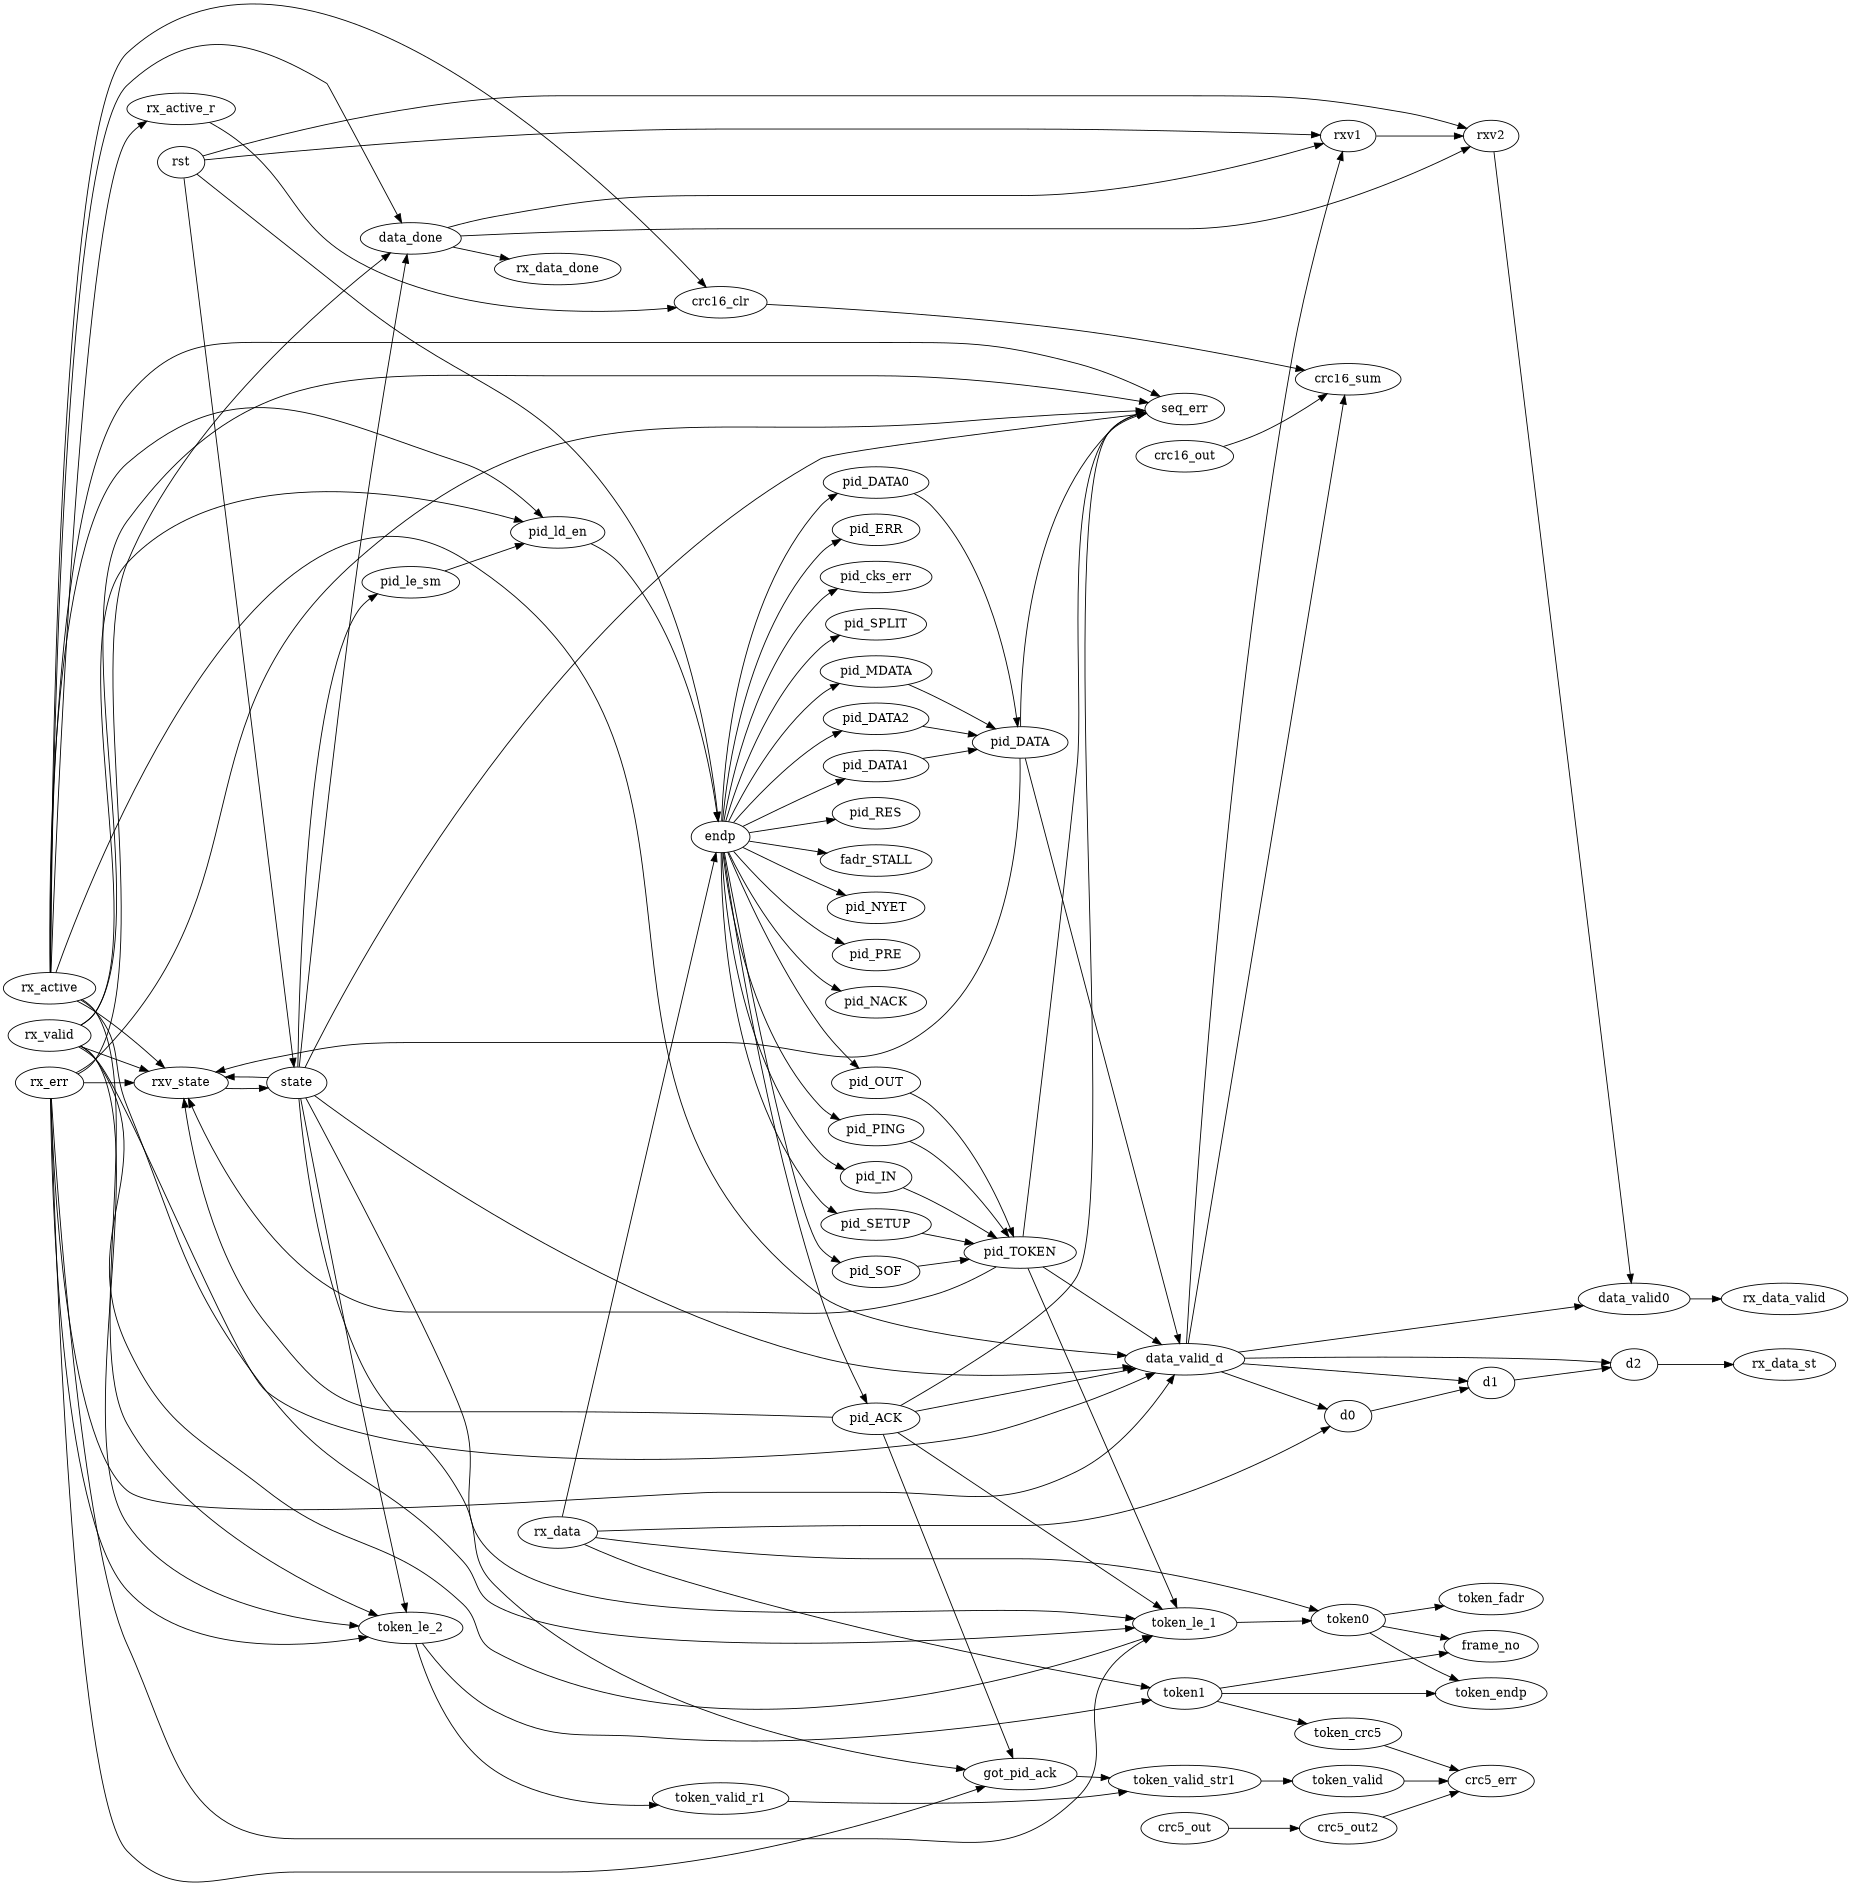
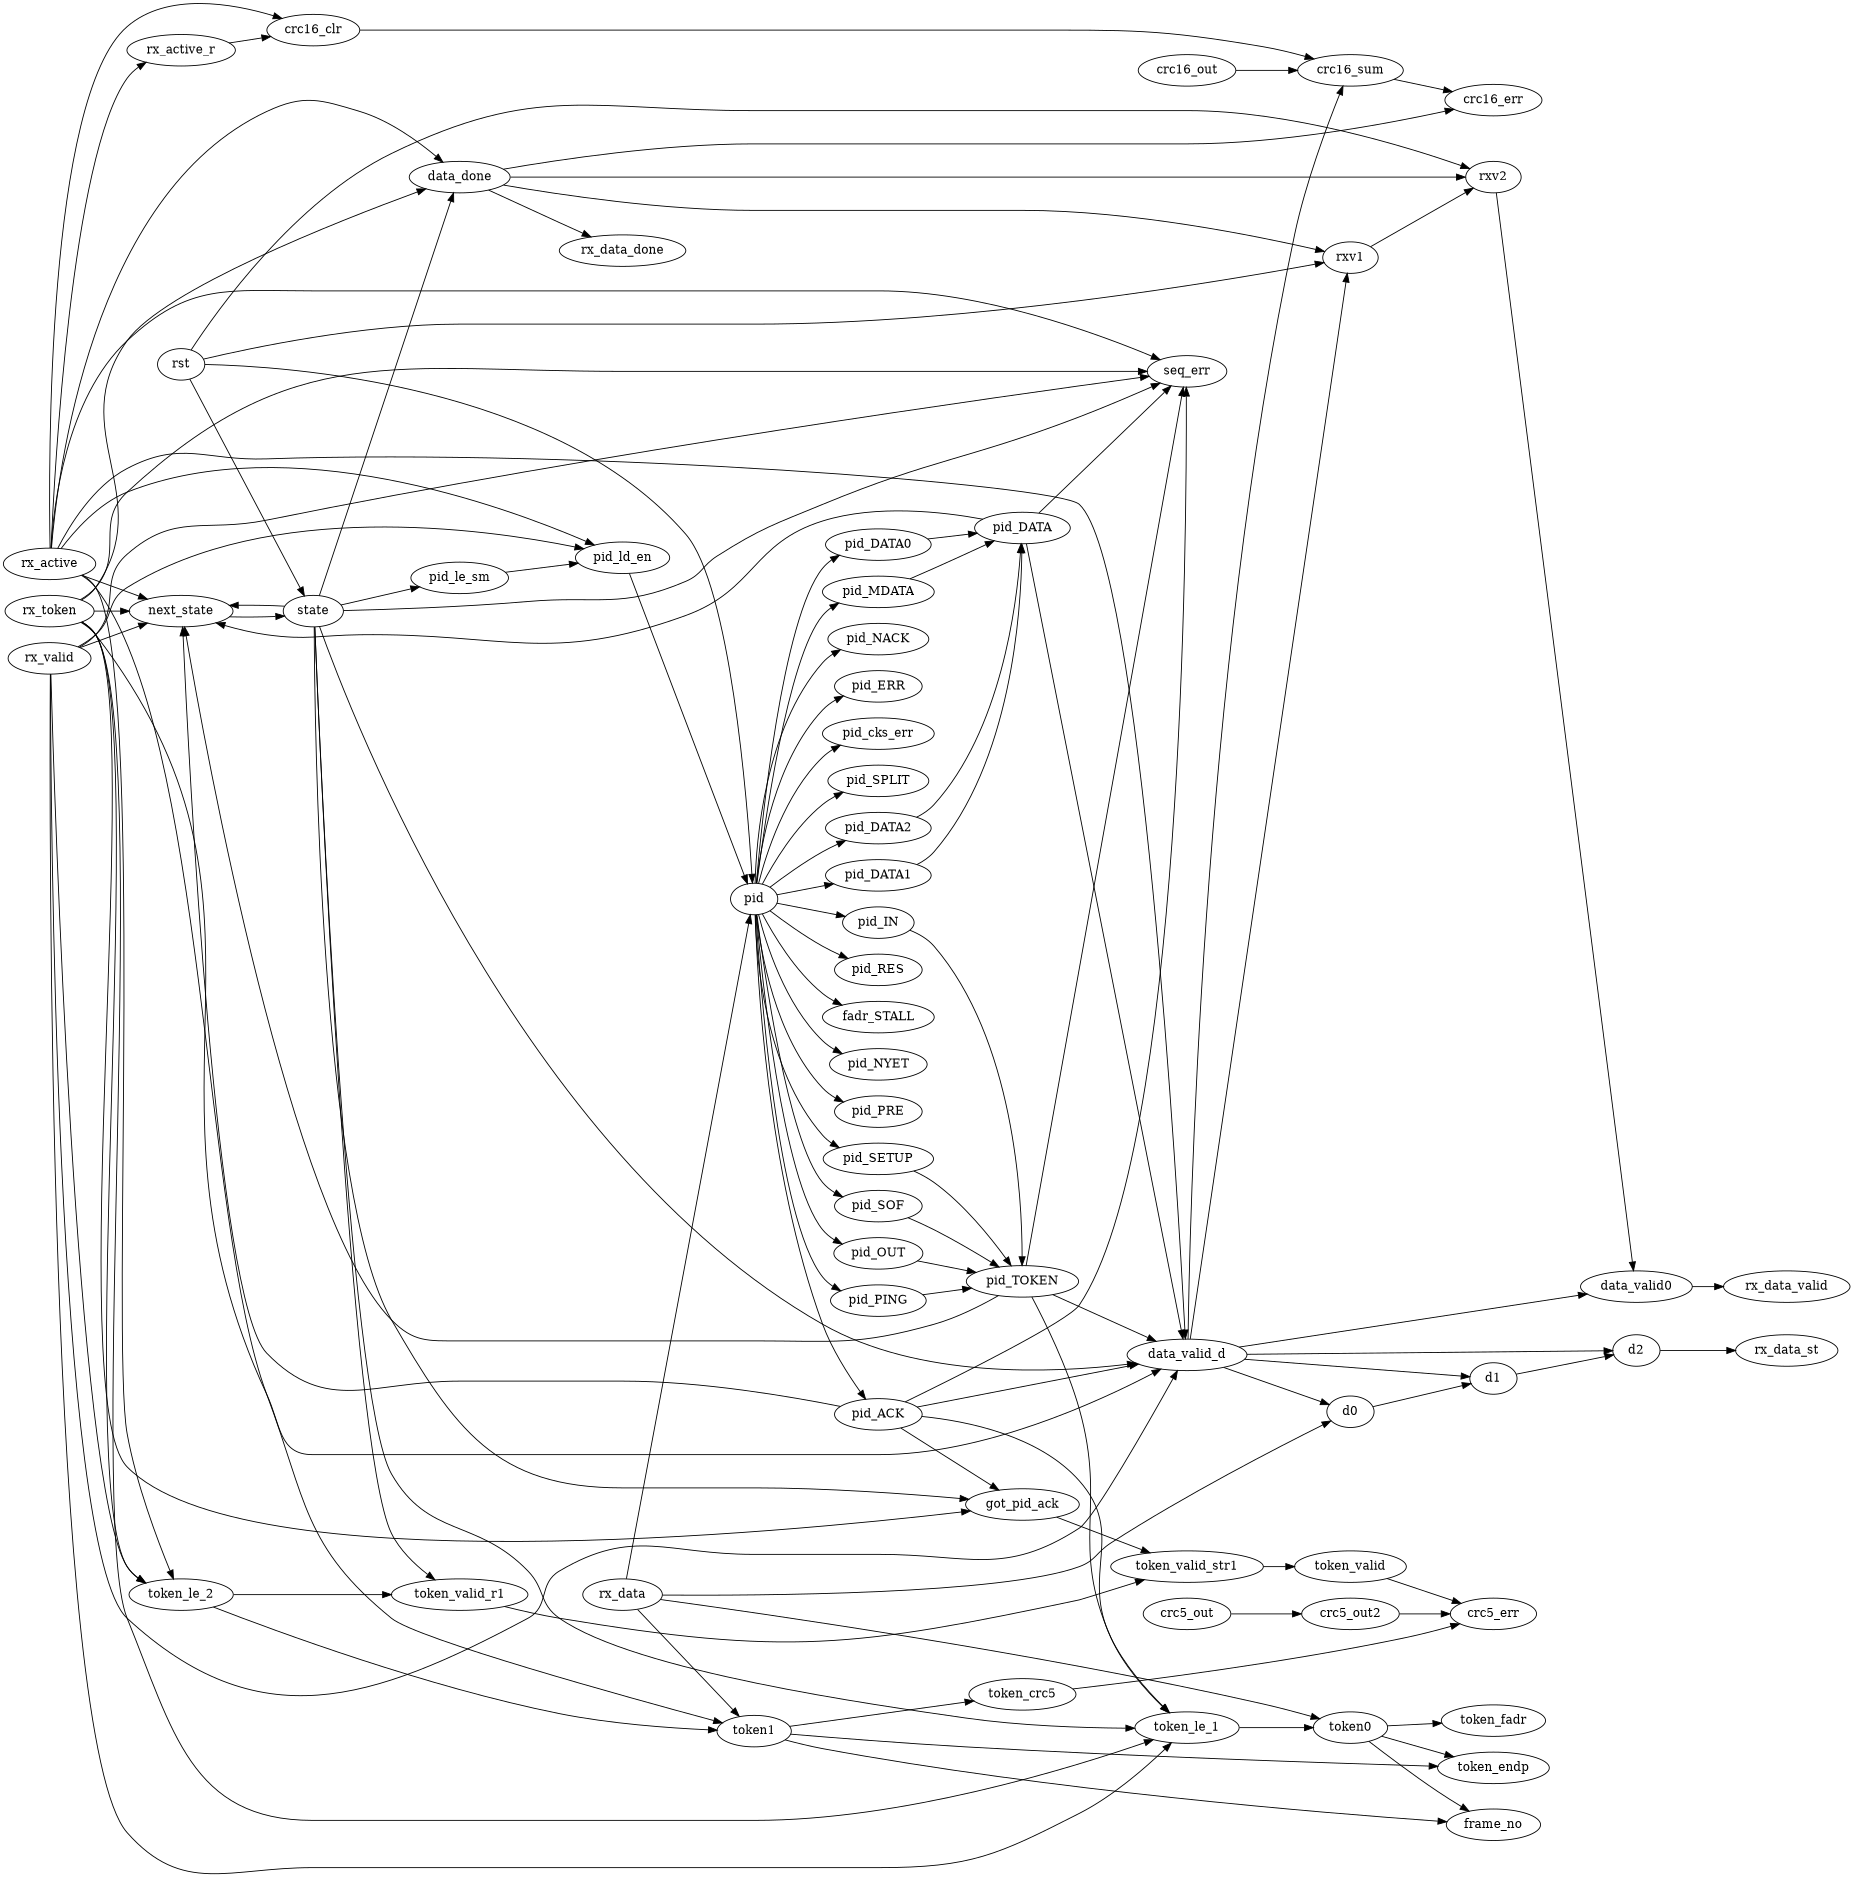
node "crc16_err": added
node "endp": label "endp" -> "pid"
node "rx_err": label "rx_err" -> "rx_token"
node "rxv_state": label "rxv_state" -> "next_state"
edge "state" -> "token_le_2": now "state" -> "token_valid_r1"
edge "rx_active" -> "token_le_1": now "rx_active" -> "token1"
